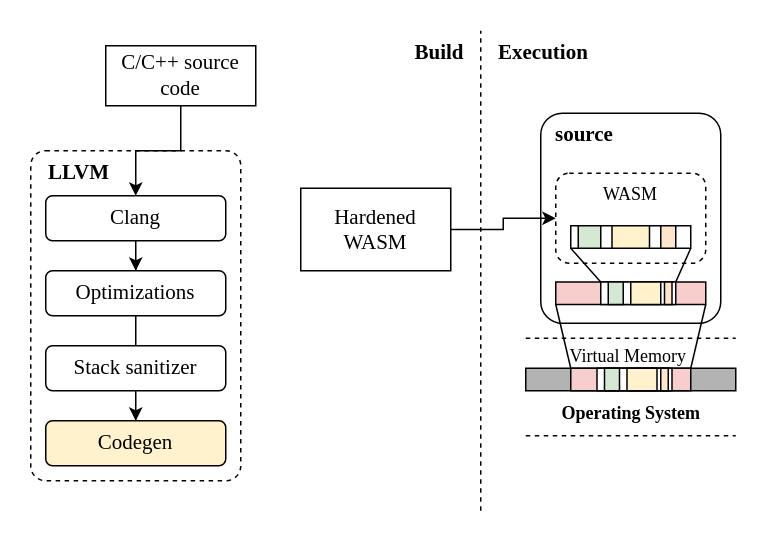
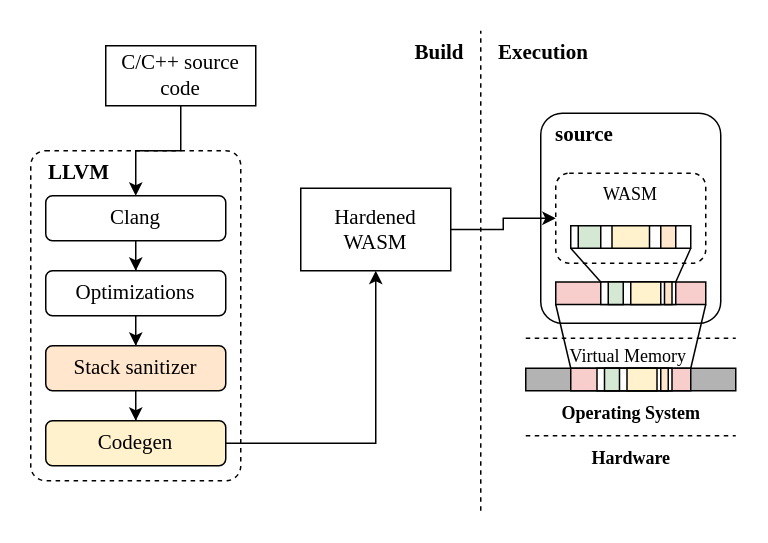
edge "Optimizations" -- "Stack sanitizer": arrowhead none -> classic
node "Stack sanitizer": fillcolor #ffffff -> #ffe6cc
edge "Codegen" -> "Hardened WASM": added
node "Hardware": added
